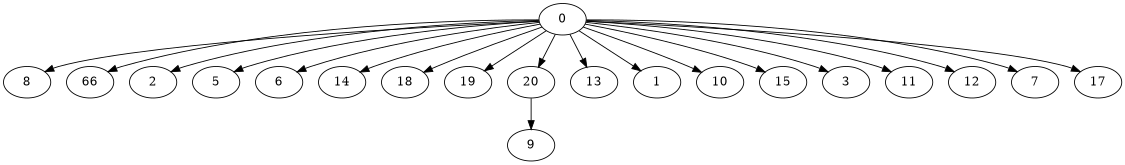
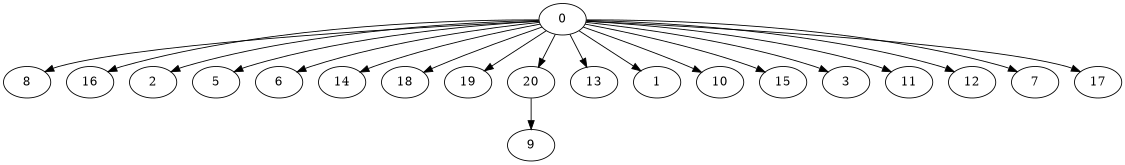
node "66": label "66" -> "16"
